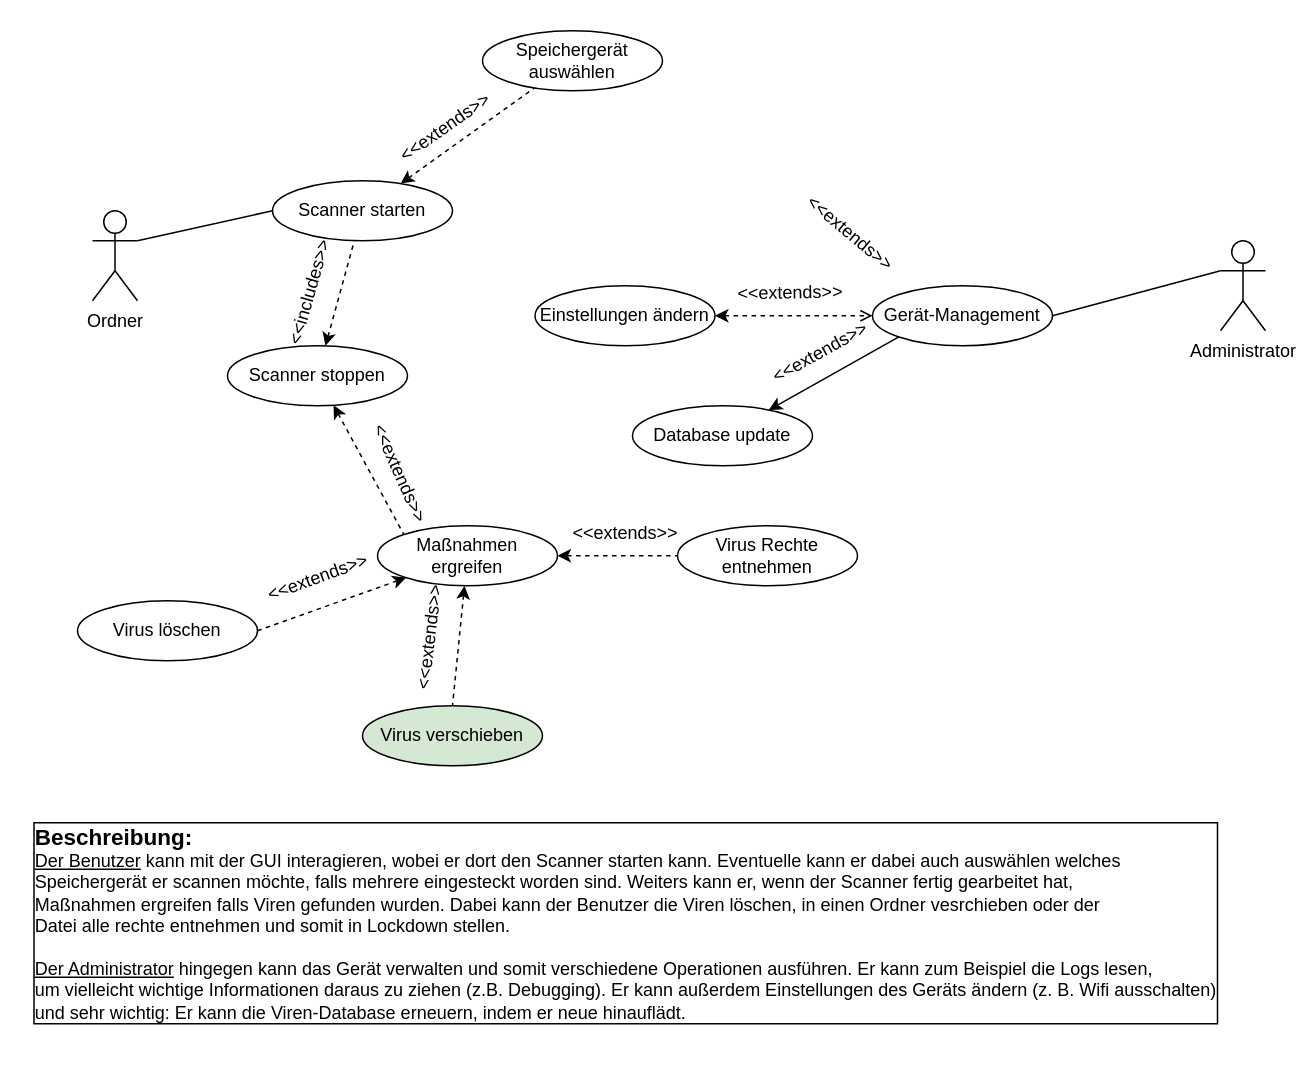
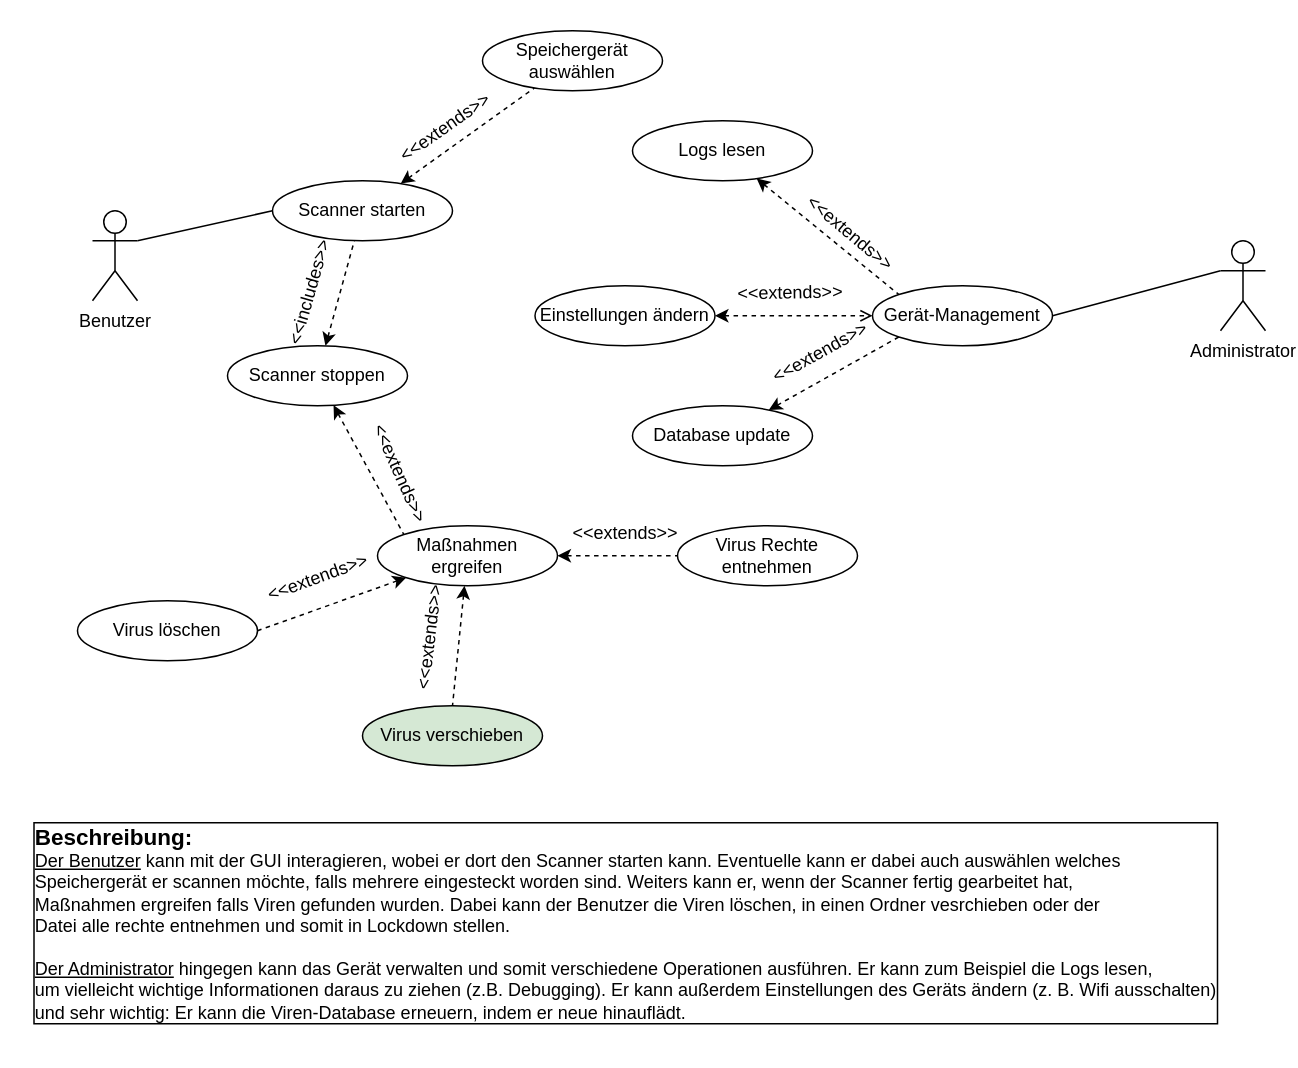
node "Logs lesen": added
edge "Gerät-Management" -> "Logs lesen": added
node "Ordner": label "Ordner" -> "Benutzer"
edge "Gerät-Management" -> "Database update": style solid -> dashed
